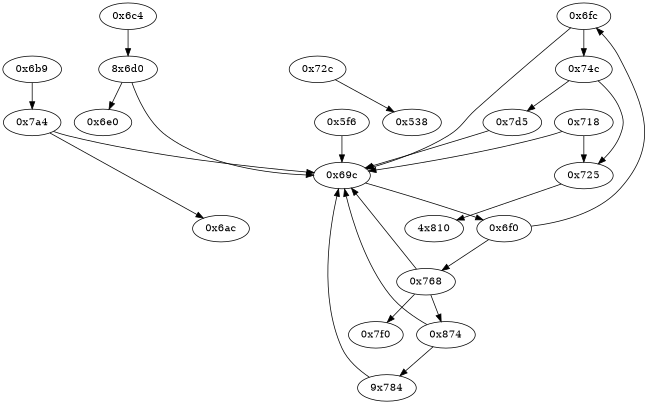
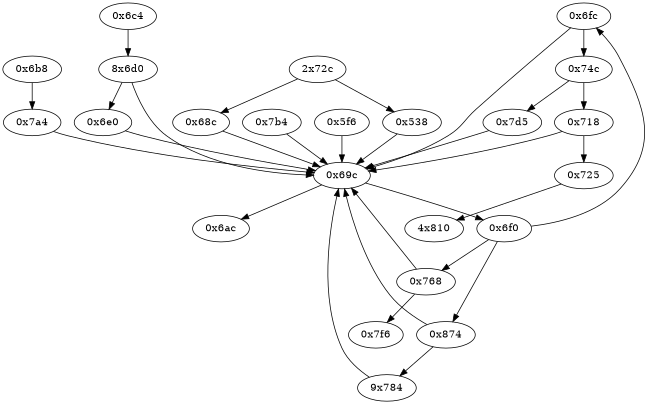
node "0x6b9": label "0x6b9" -> "0x6b8"
node "0x72c": label "0x72c" -> "2x72c"
edge "0x74c" -> "0x725": now "0x74c" -> "0x718"
node "0x68c": added
node "0x7b4": added
edge "0x538" -> "0x69c": added
edge "0x6e0" -> "0x69c": added
edge "0x7a4" -> "0x6ac": now "0x69c" -> "0x6ac"
edge "0x768" -> "0x874": now "0x6f0" -> "0x874"
node "0x7f0": label "0x7f0" -> "0x7f6"
